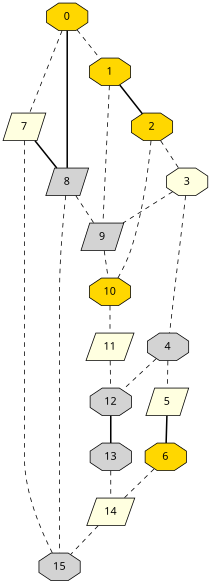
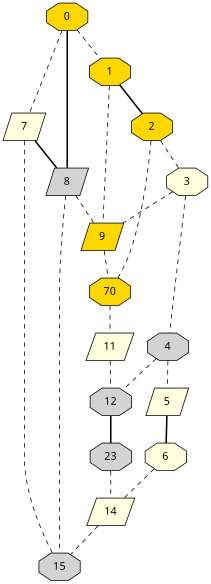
node "9": fillcolor lightgrey -> gold
node "10": label "10" -> "70"
node "13": label "13" -> "23"
node "6": fillcolor gold -> lightyellow
